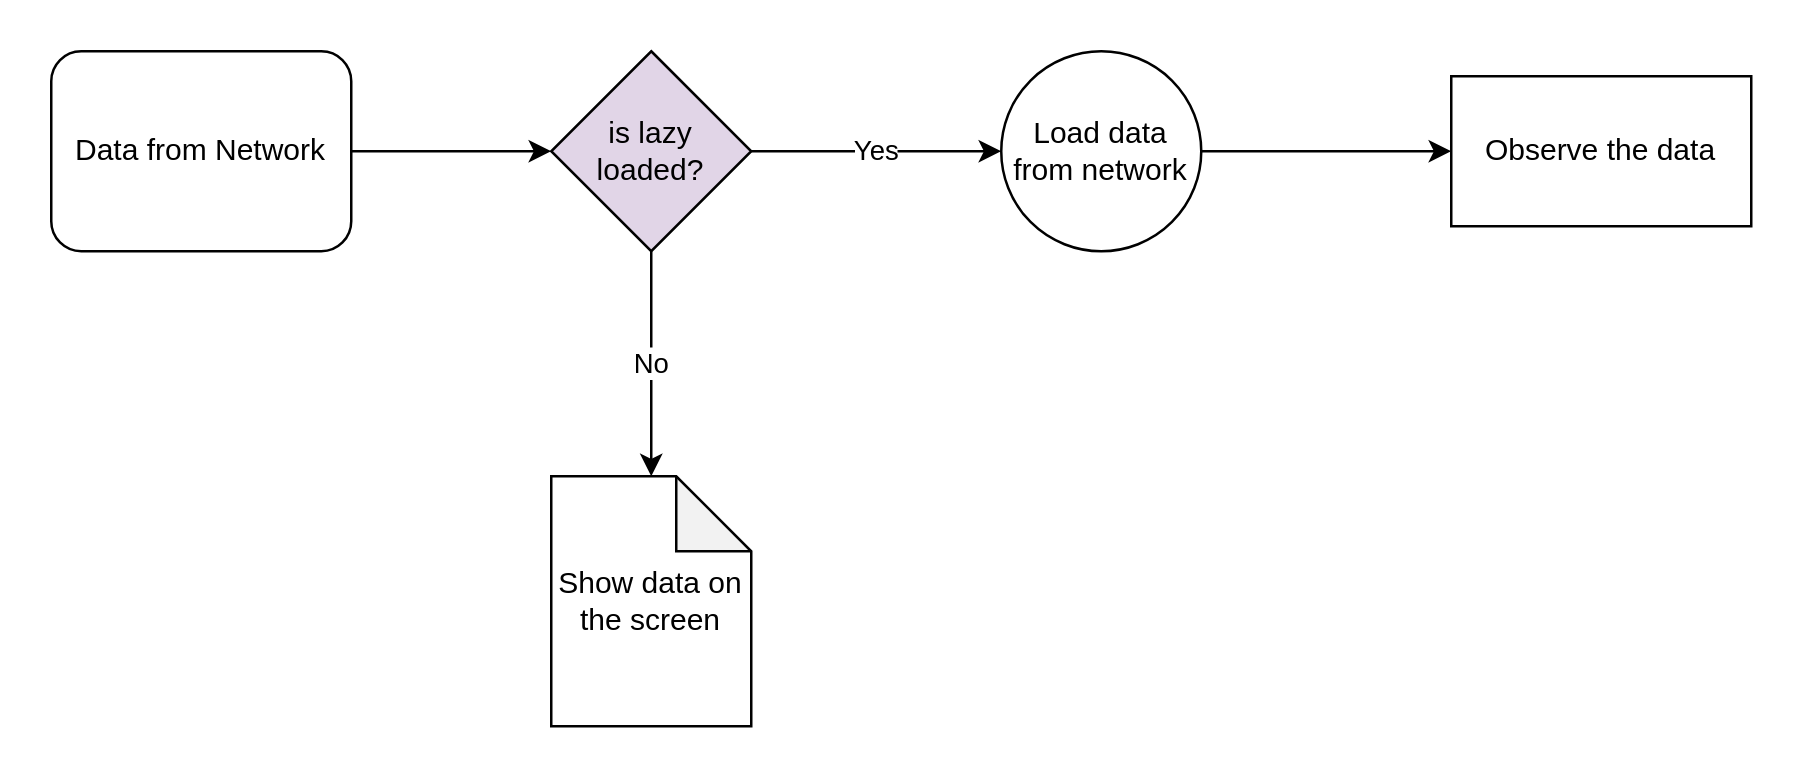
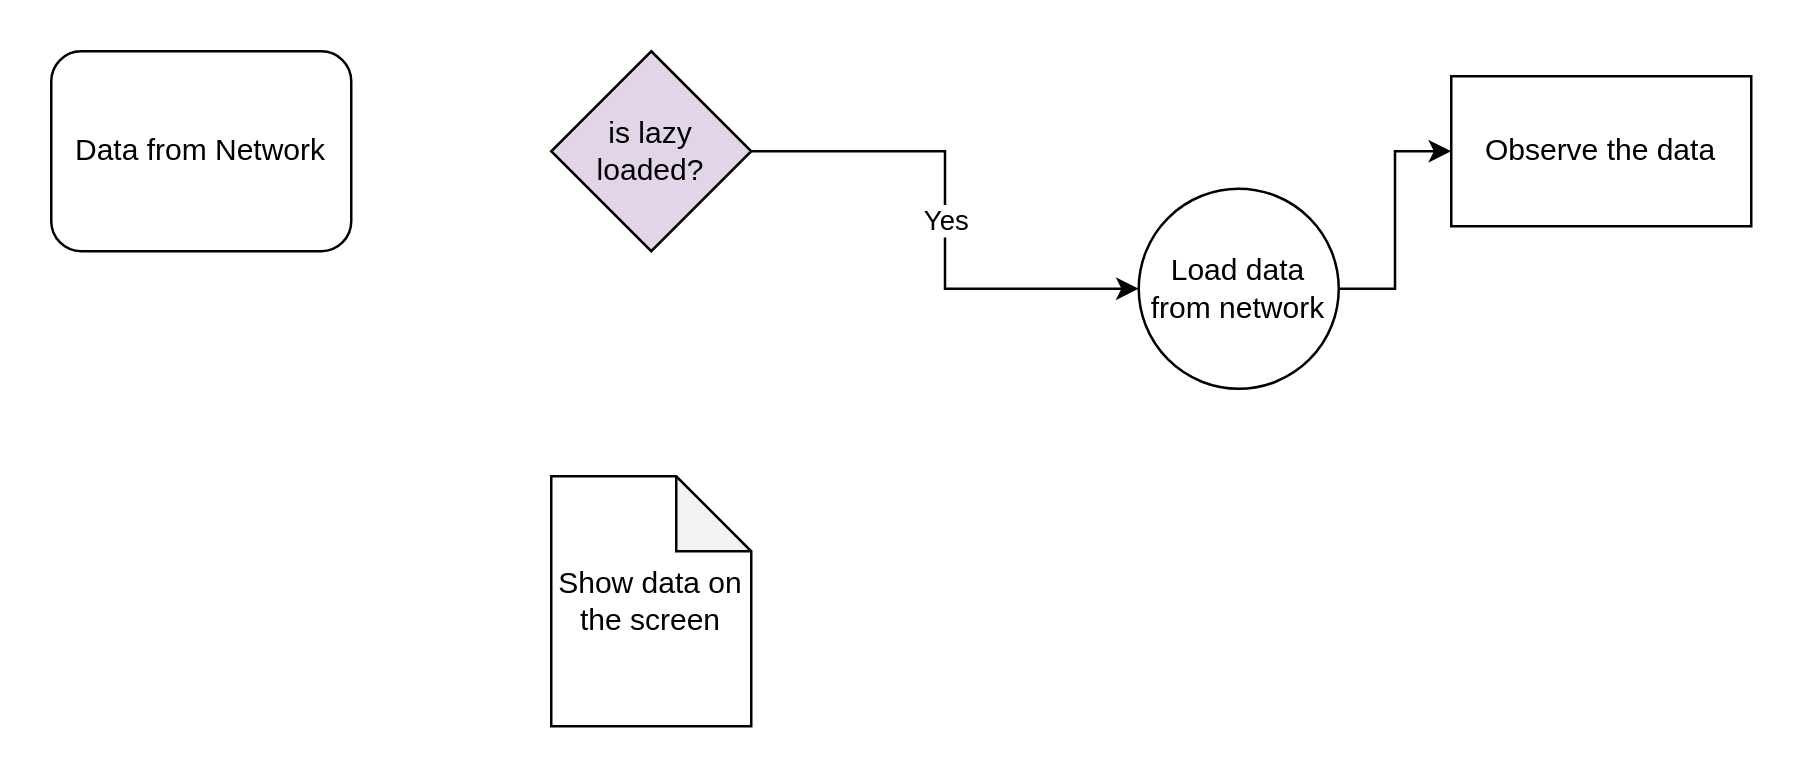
edge "Data from Network" -> "is lazy loaded?": removed
node "Load data from network": moved (1101, 151) -> (1239, 289)
edge "is lazy loaded?" -> "Show data on the screen": removed, label "No"
